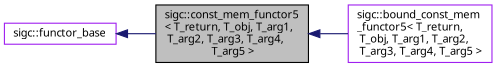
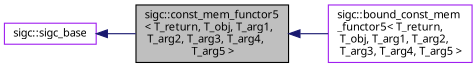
node "sigc::functor_base": label "sigc::functor_base" -> "sigc::sigc_base"
